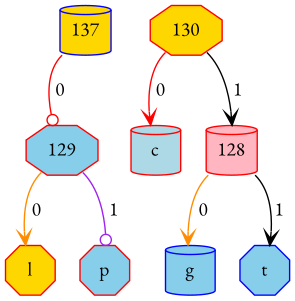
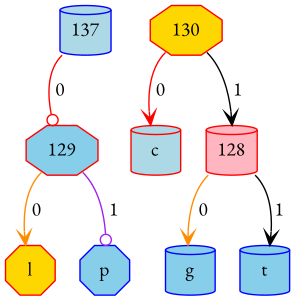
node "137": fillcolor gold -> lightblue
node "p": color red -> blue
node "t": shape octagon -> cylinder
